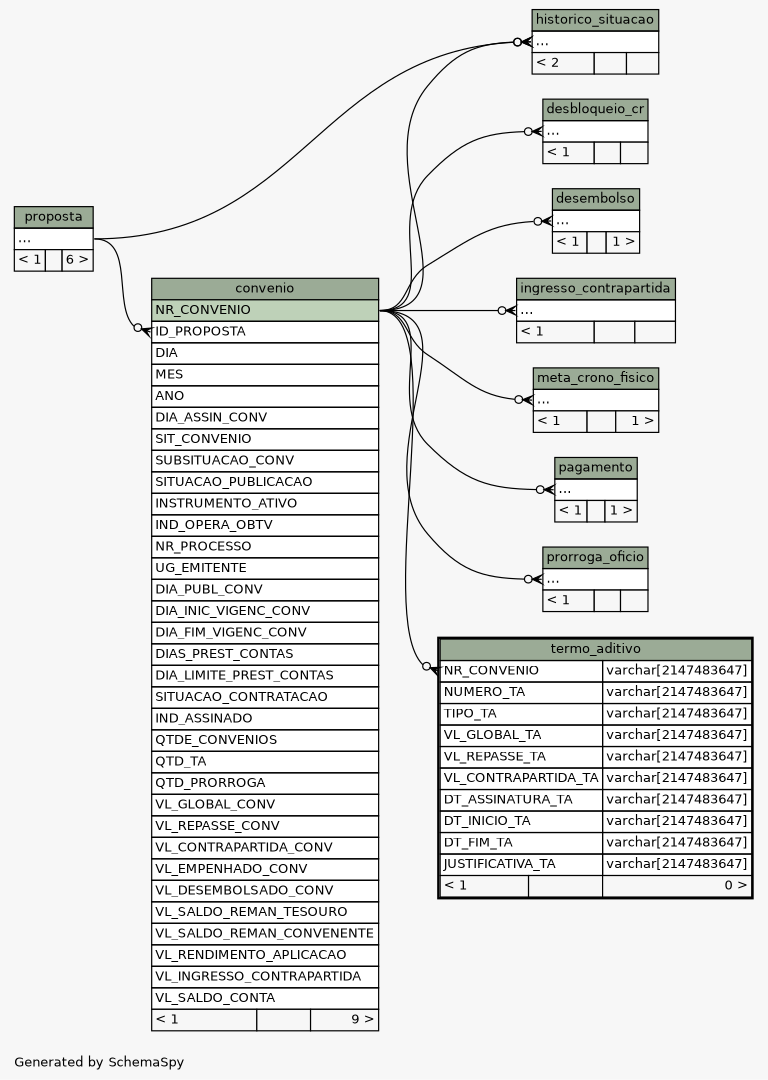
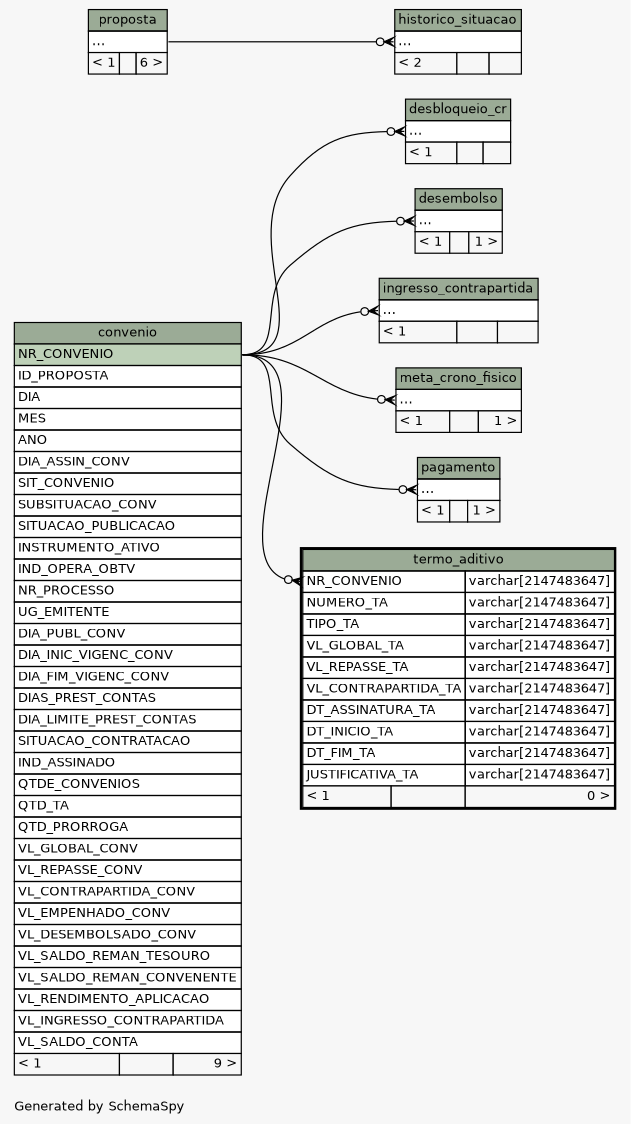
edge "convenio" -> "historico_situacao": removed
edge "proposta" -> "convenio": removed
node "prorroga_oficio": removed
